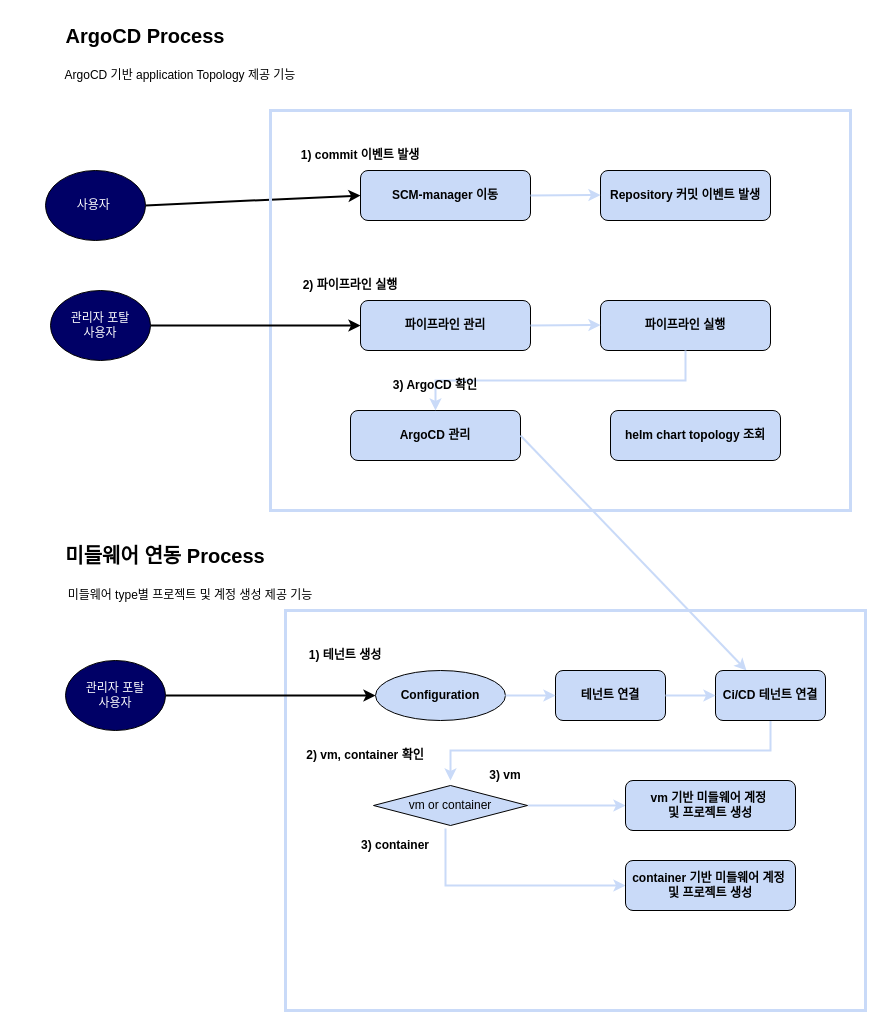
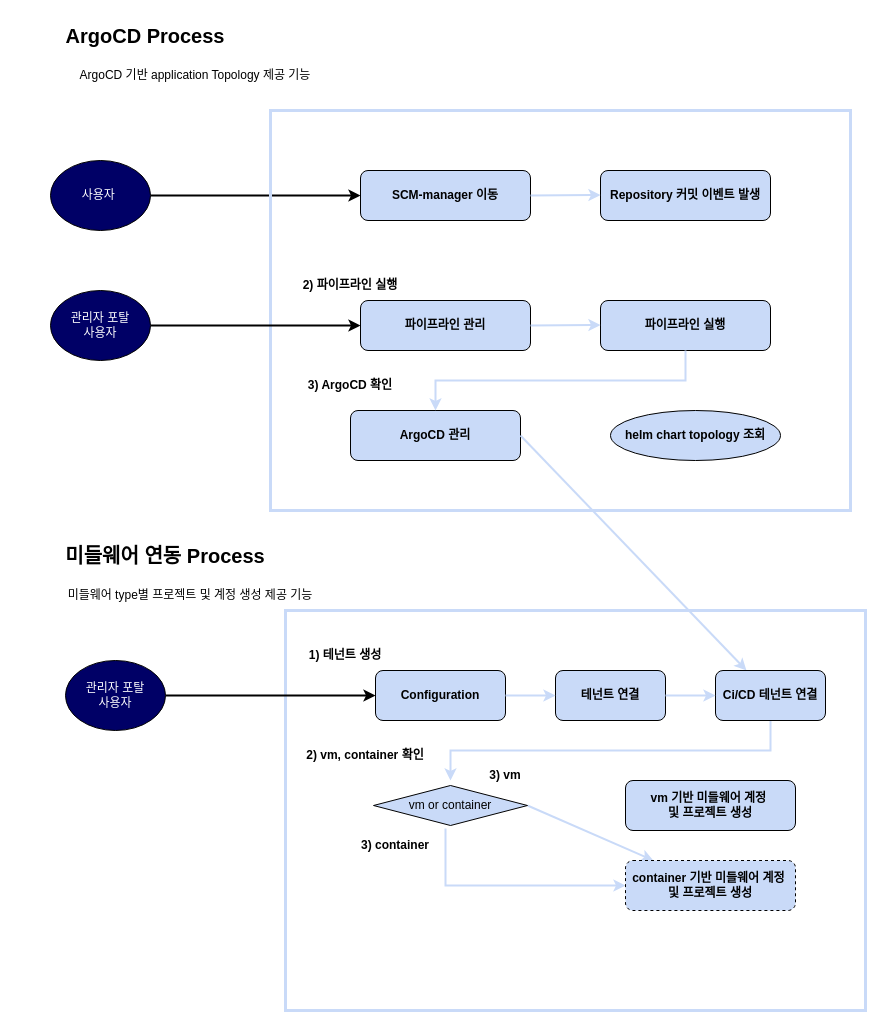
node "ArgoCD 기반 application Topology 제공 기능": moved (181, 76) -> (196, 76)
node "1) commit 이벤트 발생": removed
node "사용자": moved (96, 206) -> (101, 196)
node "3) ArgoCD 확인": moved (436, 386) -> (351, 386)
node "helm chart topology 조회": shape rounded rectangle -> ellipse
node "Configuration": shape ellipse -> rounded rectangle
edge "vm or container" -> "vm 기반 미들웨어 계정 및 프로젝트 생성": now "vm or container" -> "container 기반 미들웨어 계정 및 프로젝트 생성"
node "container 기반 미들웨어 계정 및 프로젝트 생성": style solid -> dashed
